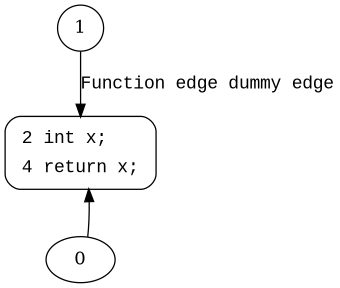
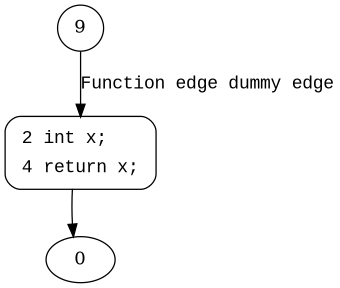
node "1": label "1" -> "9"
edge "0" -> "2": reversed
